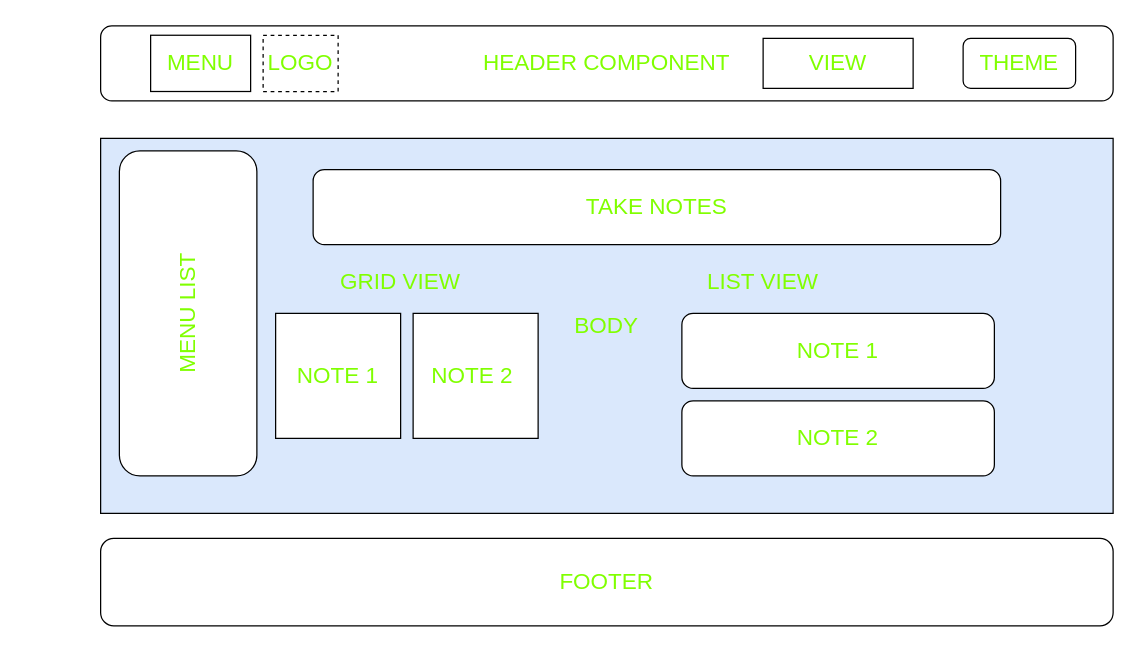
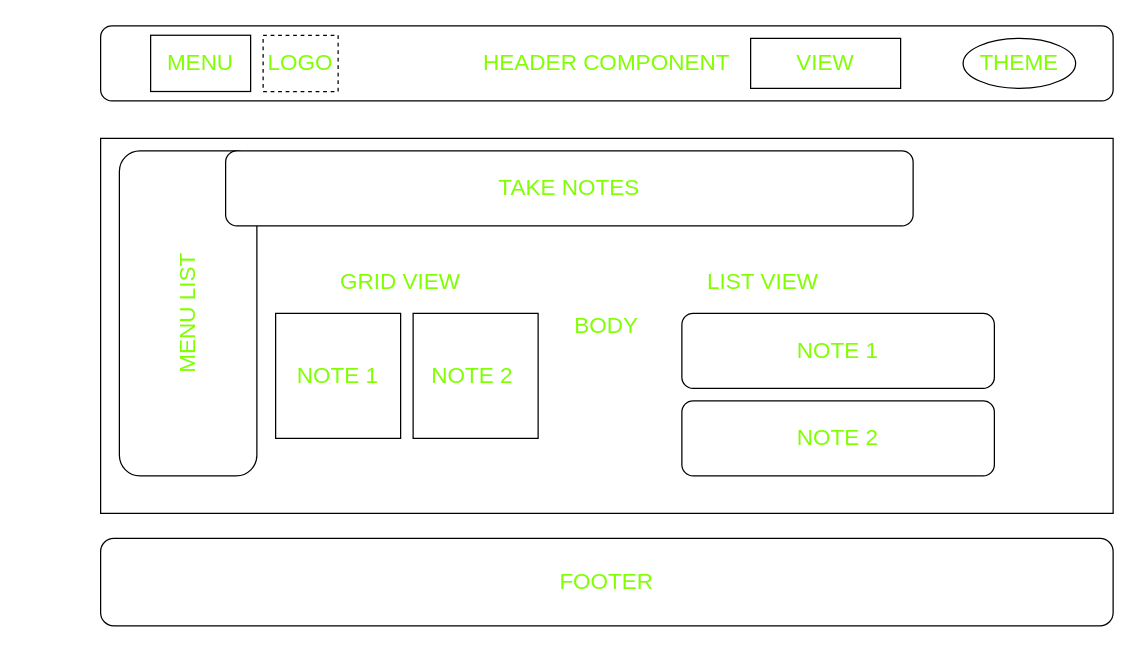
node "VIEW": moved (838, 63) -> (826, 63)
node "THEME": shape rounded rectangle -> ellipse
node "TAKE NOTES": moved (657, 207) -> (569, 188)
node "BODY": fillcolor #dae8fc -> #ffffff
